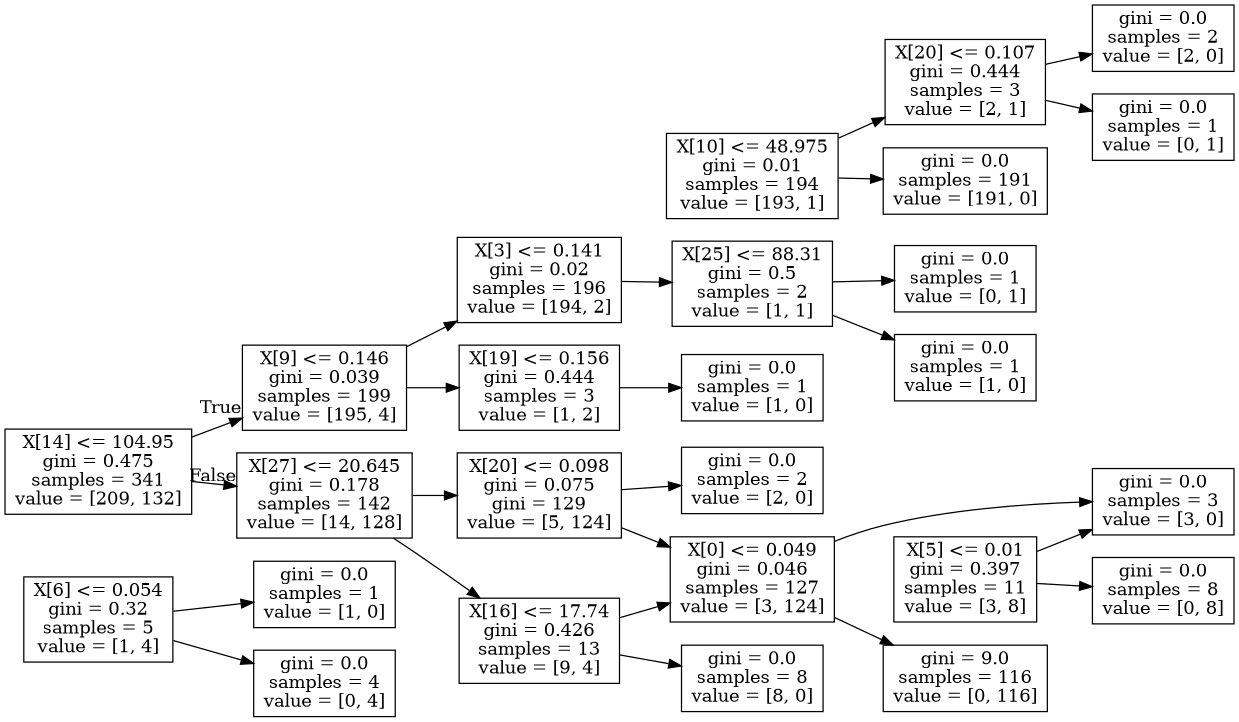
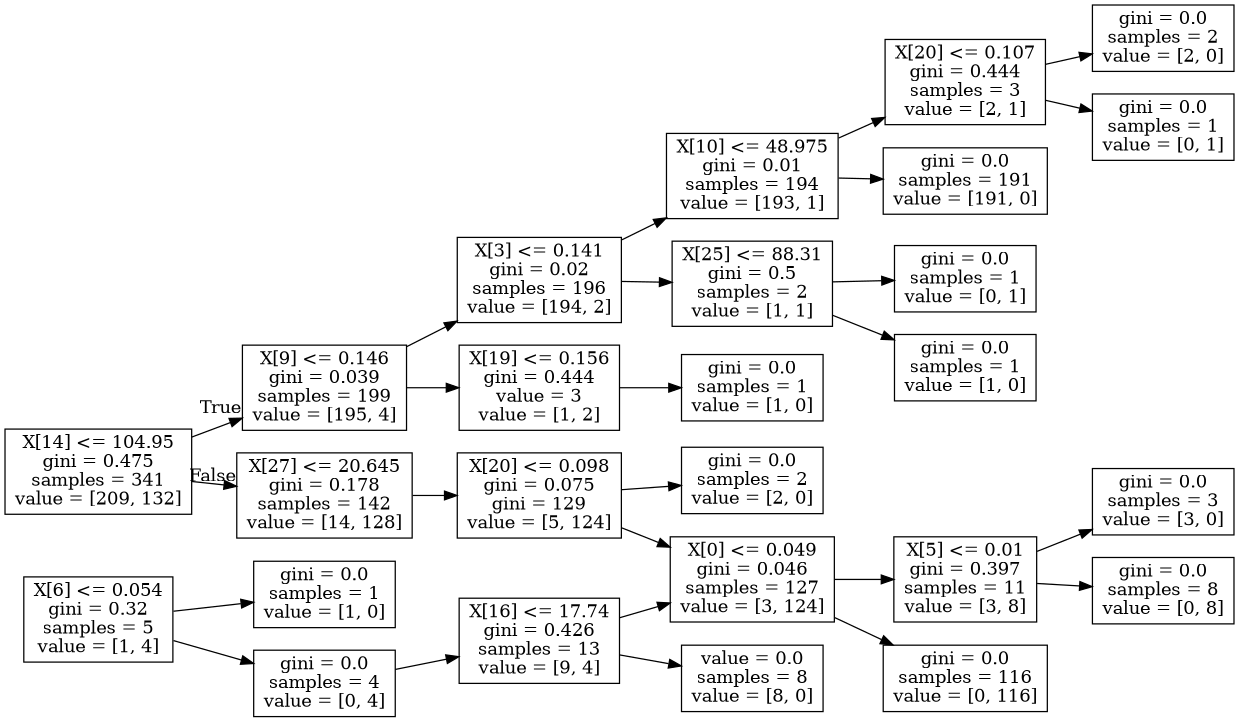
edge "X[3] <= 0.141 gini = 0.02 samples = 196 value = [194, 2]" -> "X[10] <= 48.975 gini = 0.01 samples = 194 value = [193, 1]": added
node "X[19] <= 0.156 gini = 0.444 samples = 3 value = [1, 2]": label "X[19] <= 0.156 gini = 0.444 samples = 3 value = [1, 2]" -> "X[19] <= 0.156 gini = 0.444 value = 3 value = [1, 2]"
edge "X[0] <= 0.049 gini = 0.046 samples = 127 value = [3, 124]" -> "gini = 0.0 samples = 3 value = [3, 0]": now "X[0] <= 0.049 gini = 0.046 samples = 127 value = [3, 124]" -> "X[5] <= 0.01 gini = 0.397 samples = 11 value = [3, 8]"
edge "X[27] <= 20.645 gini = 0.178 samples = 142 value = [14, 128]" -> "X[16] <= 17.74 gini = 0.426 samples = 13 value = [9, 4]": now "gini = 0.0 samples = 4 value = [0, 4]" -> "X[16] <= 17.74 gini = 0.426 samples = 13 value = [9, 4]"
node "gini = 0.0 samples = 8 value = [8, 0]": label "gini = 0.0 samples = 8 value = [8, 0]" -> "value = 0.0 samples = 8 value = [8, 0]"
node "gini = 9.0 samples = 116 value = [0, 116]": label "gini = 9.0 samples = 116 value = [0, 116]" -> "gini = 0.0 samples = 116 value = [0, 116]"
